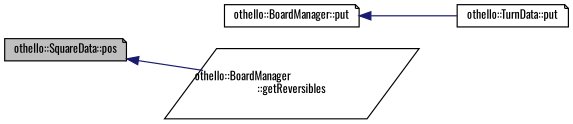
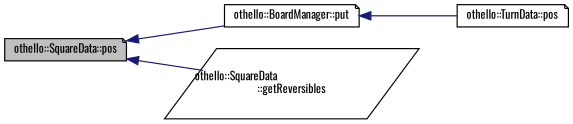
node "othello::TurnData::put": label "othello::TurnData::put" -> "othello::TurnData::pos"
edge "othello::BoardManager::put" -> "othello::SquareData::pos": added
node "othello::BoardManager ::getReversibles": label "othello::BoardManager ::getReversibles" -> "othello::SquareData ::getReversibles"
